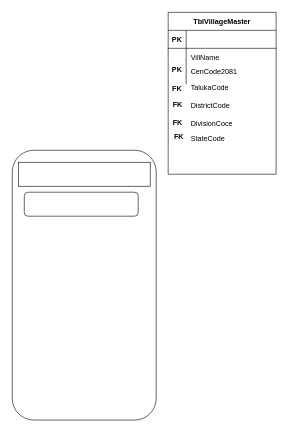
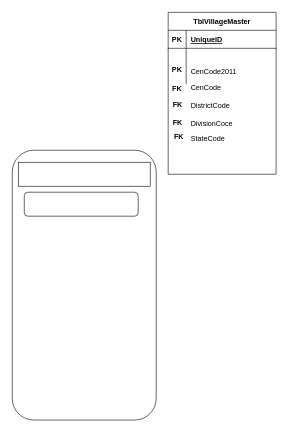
node "UniqueID": added
node "VillName": removed
node "CenCode2081": label "CenCode2081" -> "CenCode2011"
node "TalukaCode": label "TalukaCode" -> "CenCode"
